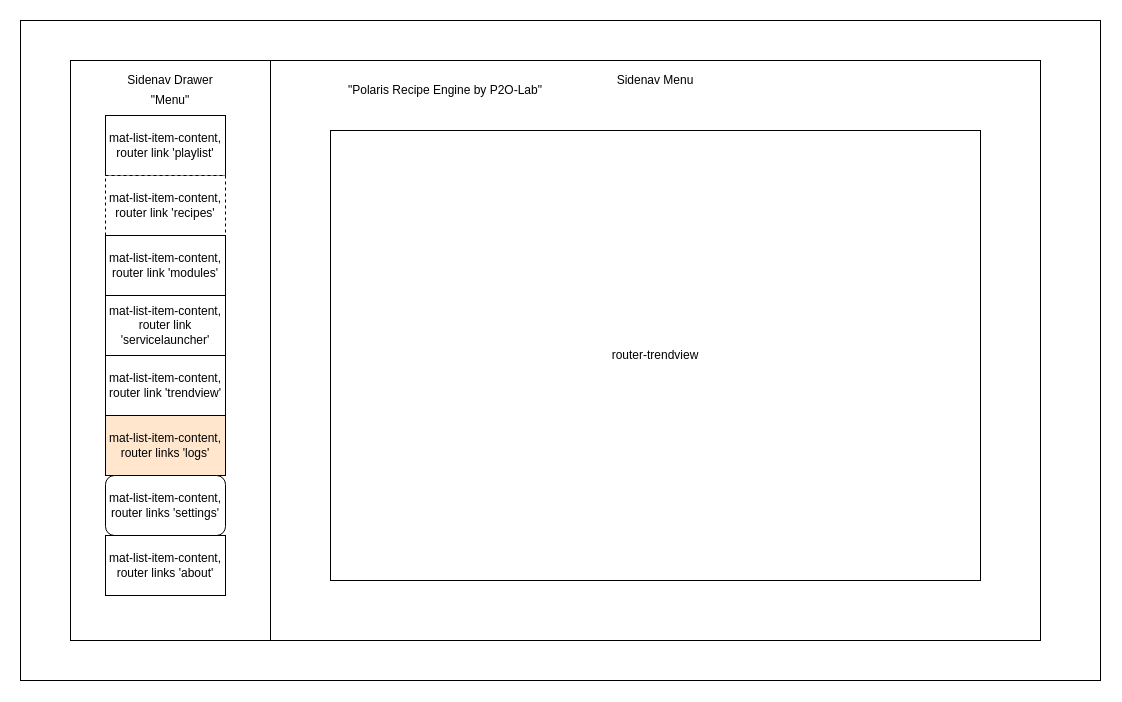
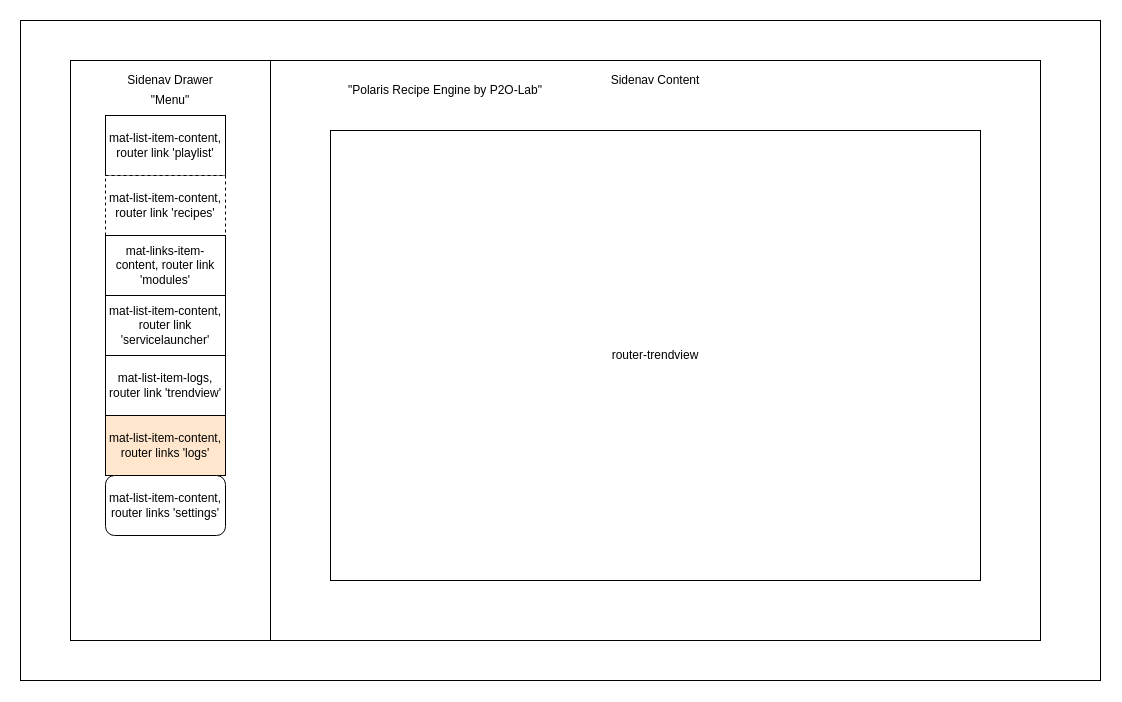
node "Sidenav Menu": label "Sidenav Menu" -> "Sidenav Content"
node "mat-list-item-content, router link 'modules'": label "mat-list-item-content, router link 'modules'" -> "mat-links-item-content, router link 'modules'"
node "mat-list-item-content, router link 'trendview'": label "mat-list-item-content, router link 'trendview'" -> "mat-list-item-logs, router link 'trendview'"
node "mat-list-item-content, router links 'about'": removed
